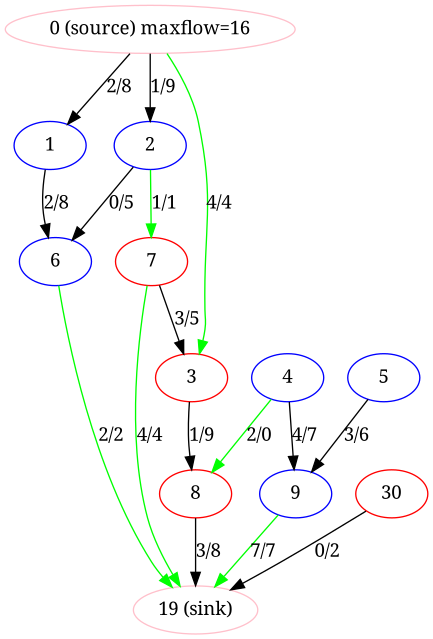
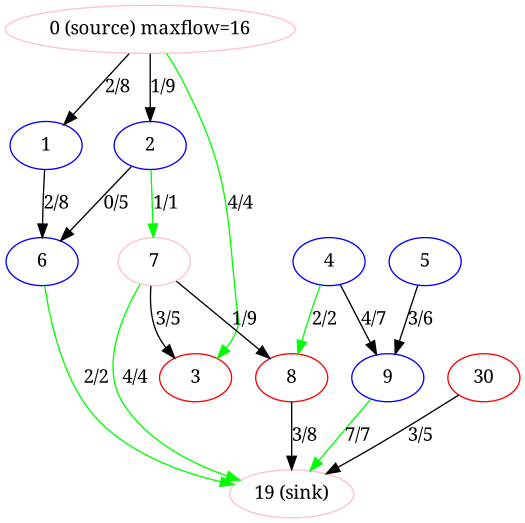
node "7": color red -> pink
edge "3" -> "8": now "7" -> "8"
edge "4" -> "8": label "2/0" -> "2/2"
edge "30" -> "19 (sink)": label "0/2" -> "3/5"
